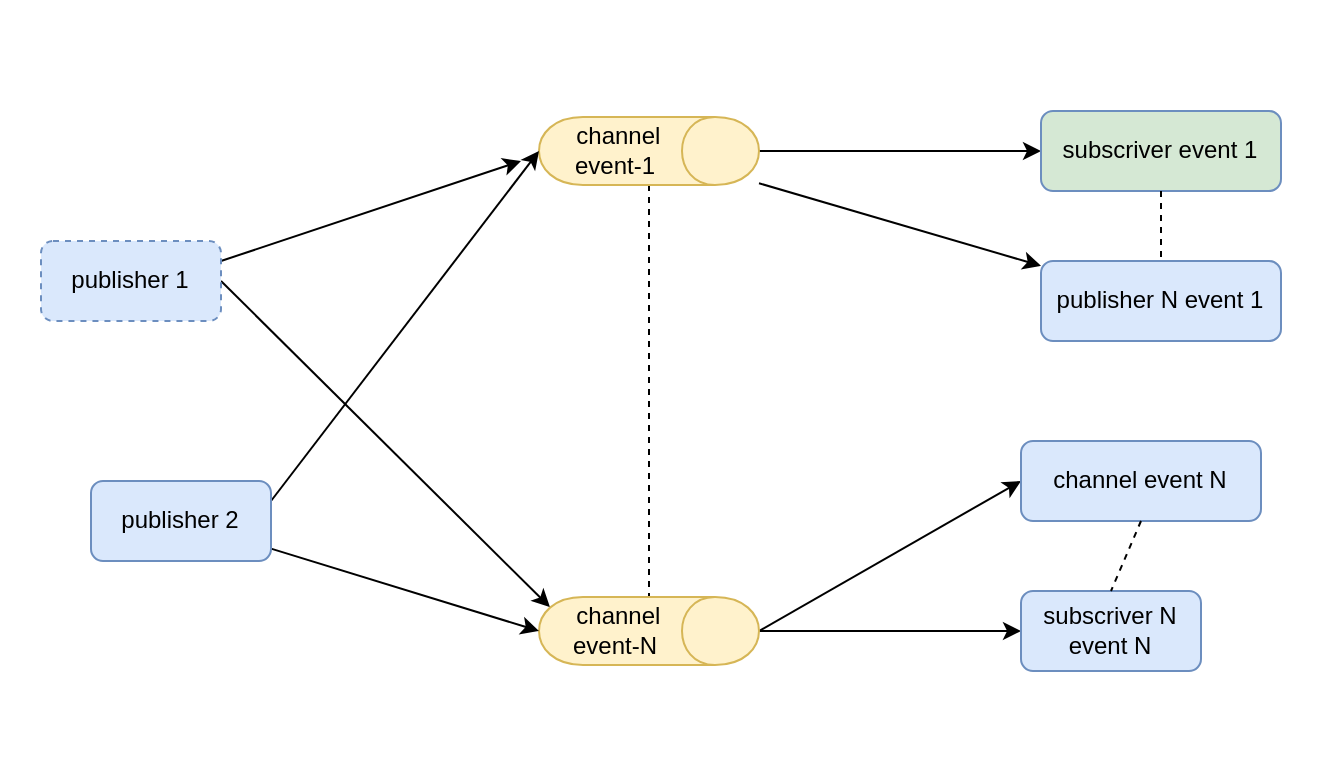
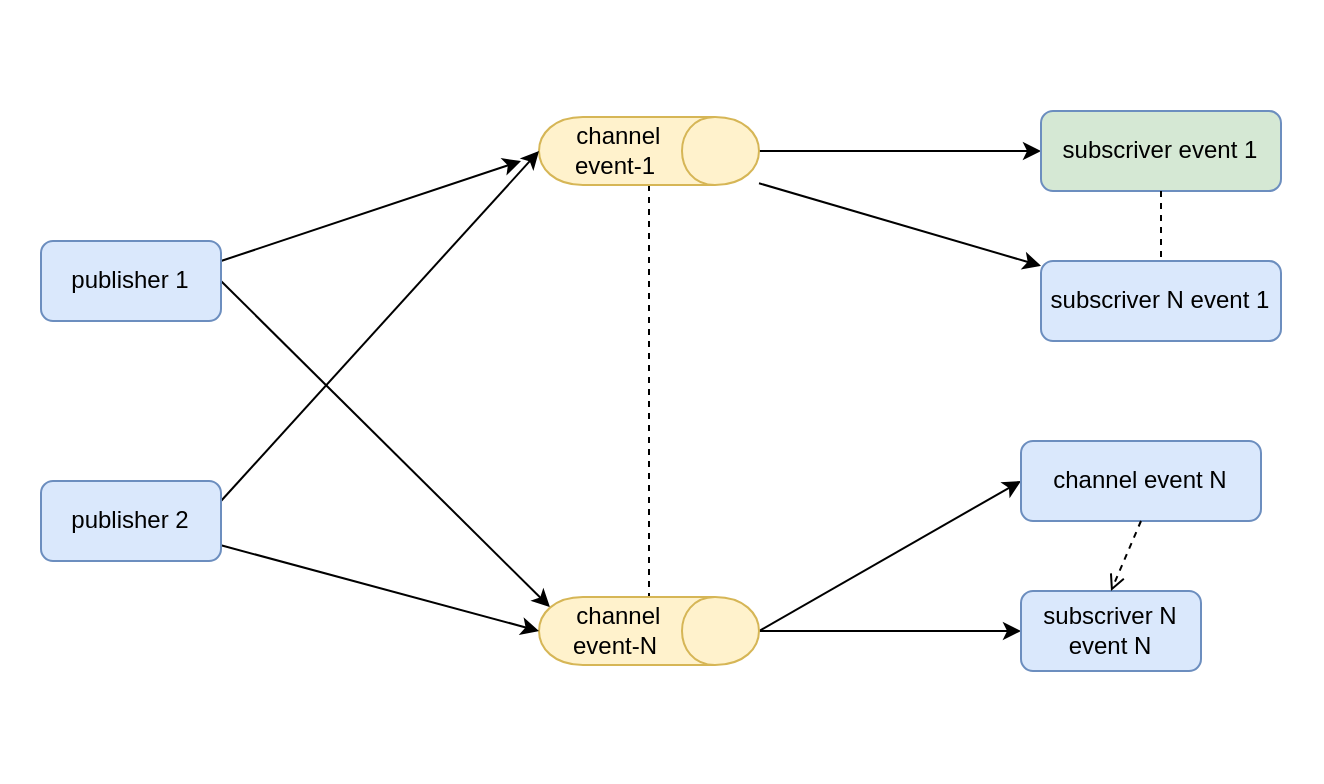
node "publisher 1": style dashed -> solid
node "publisher N event 1": label "publisher N event 1" -> "subscriver N event 1"
node "publisher 2": moved (181, 521) -> (131, 521)
edge "channel event N" -- "subscriver N event N": arrowhead none -> open
